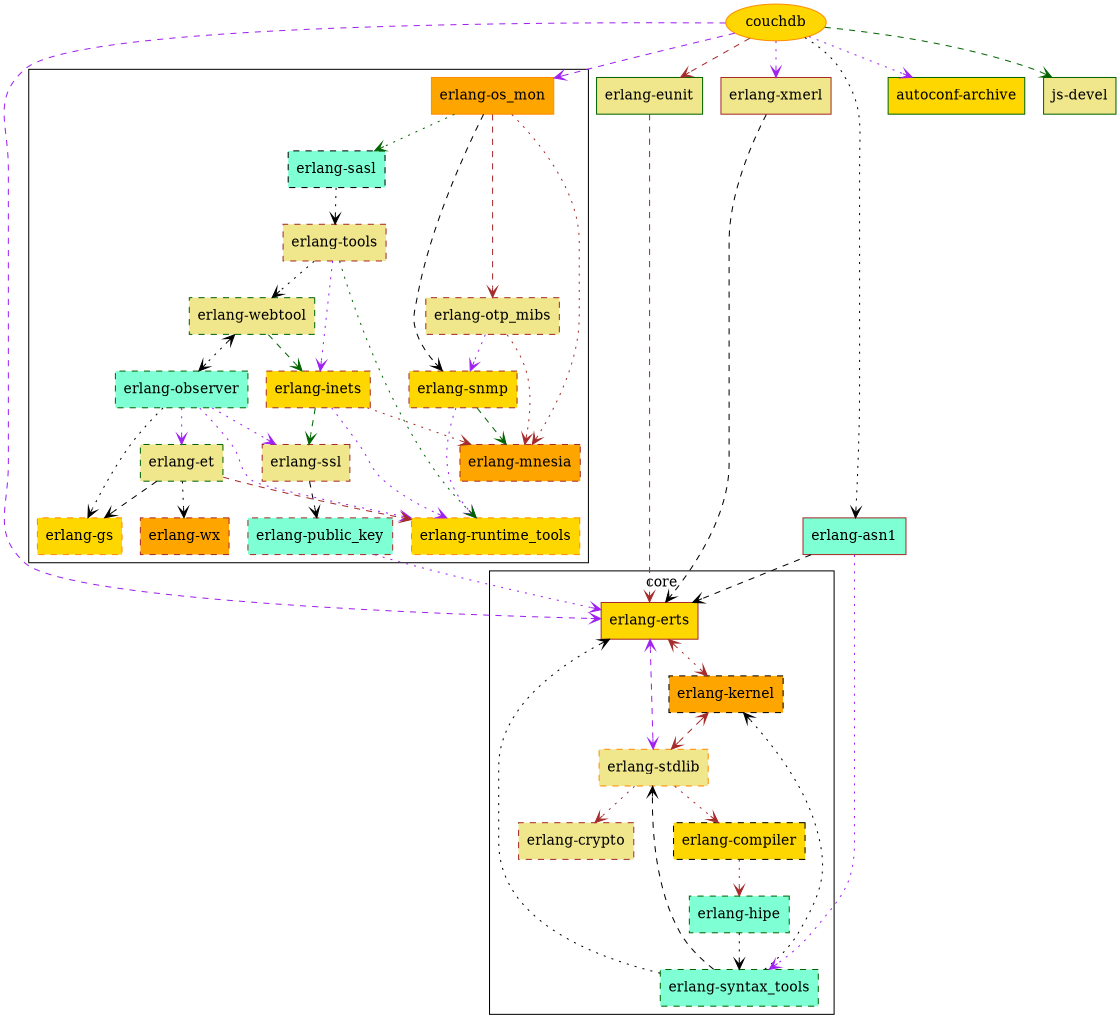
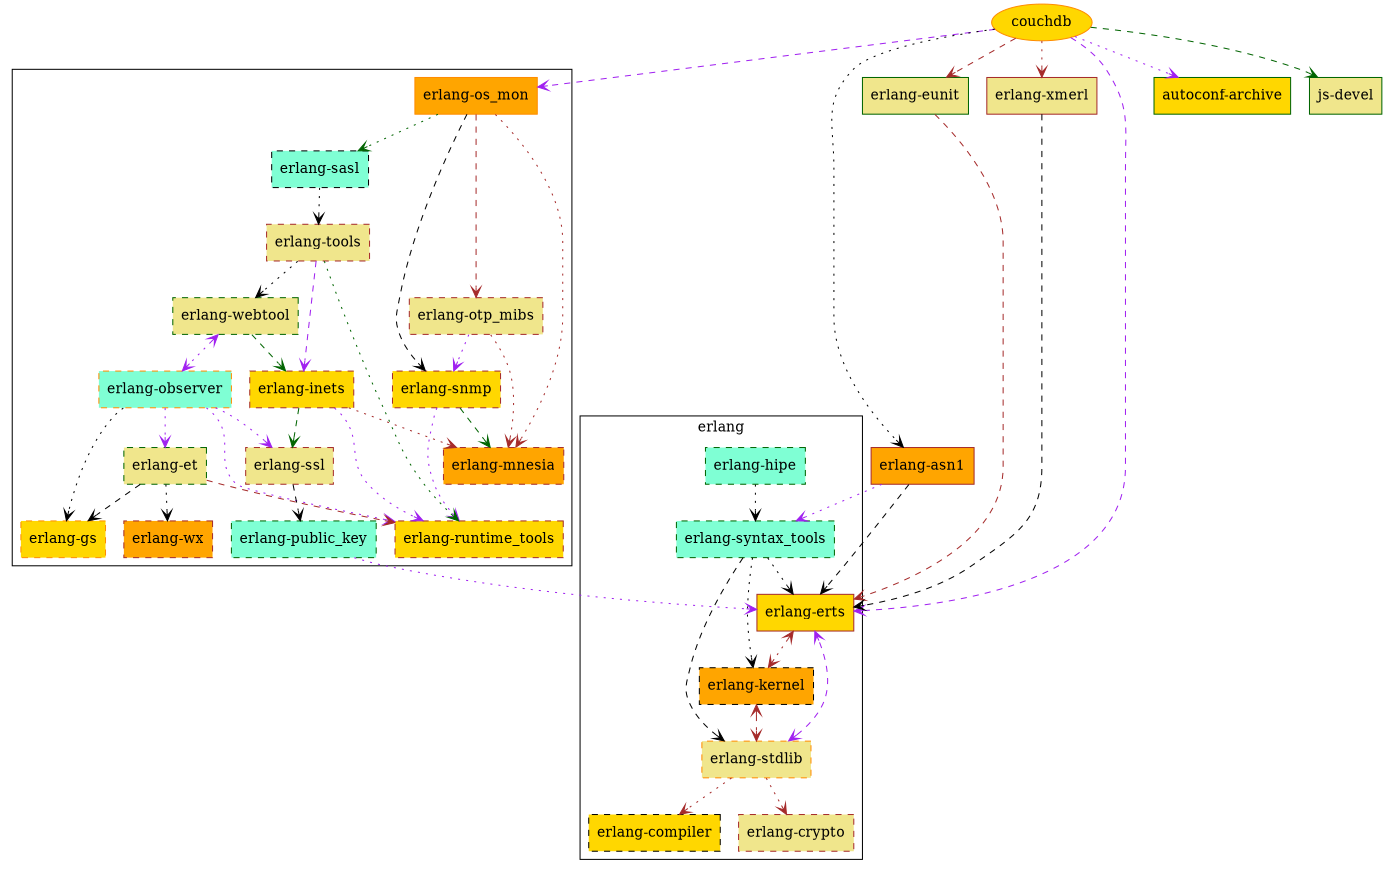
edge "couchdb" -> "erlang-xmerl": color purple -> brown
edge "erlang-tools" -> "erlang-inets": style dotted -> dashed
edge "erlang-webtool" -- "erlang-observer": color black -> purple
node "erlang-observer": color darkgreen -> darkorange
node "erlang-public_key": color brown -> darkgreen
node "erlang-runtime_tools": color darkorange -> brown
node "erlang-asn1": fillcolor aquamarine -> orange
cluster "core": label "core" -> "erlang"
edge "erlang-compiler" -> "erlang-hipe": removed
